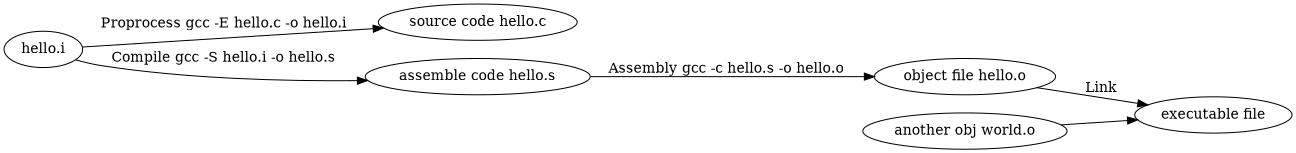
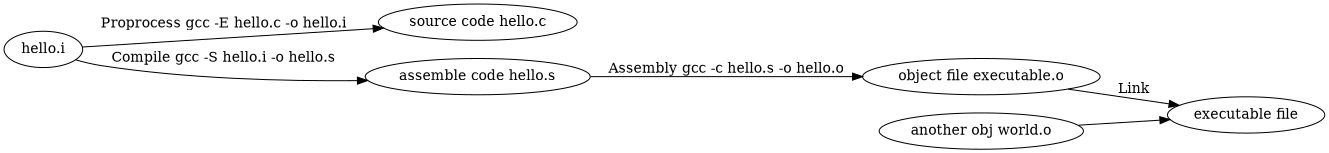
node "object file hello.o": label "object file hello.o" -> "object file executable.o"
